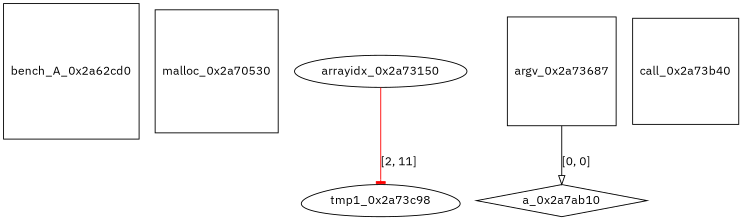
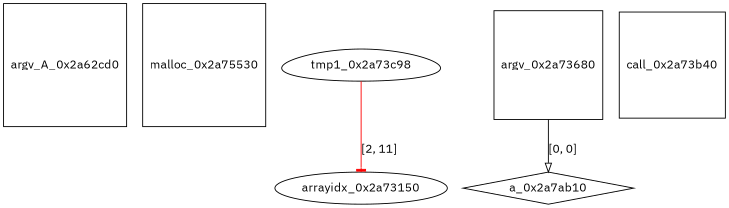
node "bench_A_0x2a62cd0": label "bench_A_0x2a62cd0" -> "argv_A_0x2a62cd0"
node "malloc_0x2a70530": label "malloc_0x2a70530" -> "malloc_0x2a75530"
node "argv_0x2a73687": label "argv_0x2a73687" -> "argv_0x2a73680"
edge "arrayidx_0x2a73150" -> "tmp1_0x2a73c98": reversed
